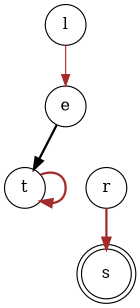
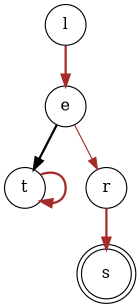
edge "l" -> "e": style solid -> bold
edge "e" -> "r": added
